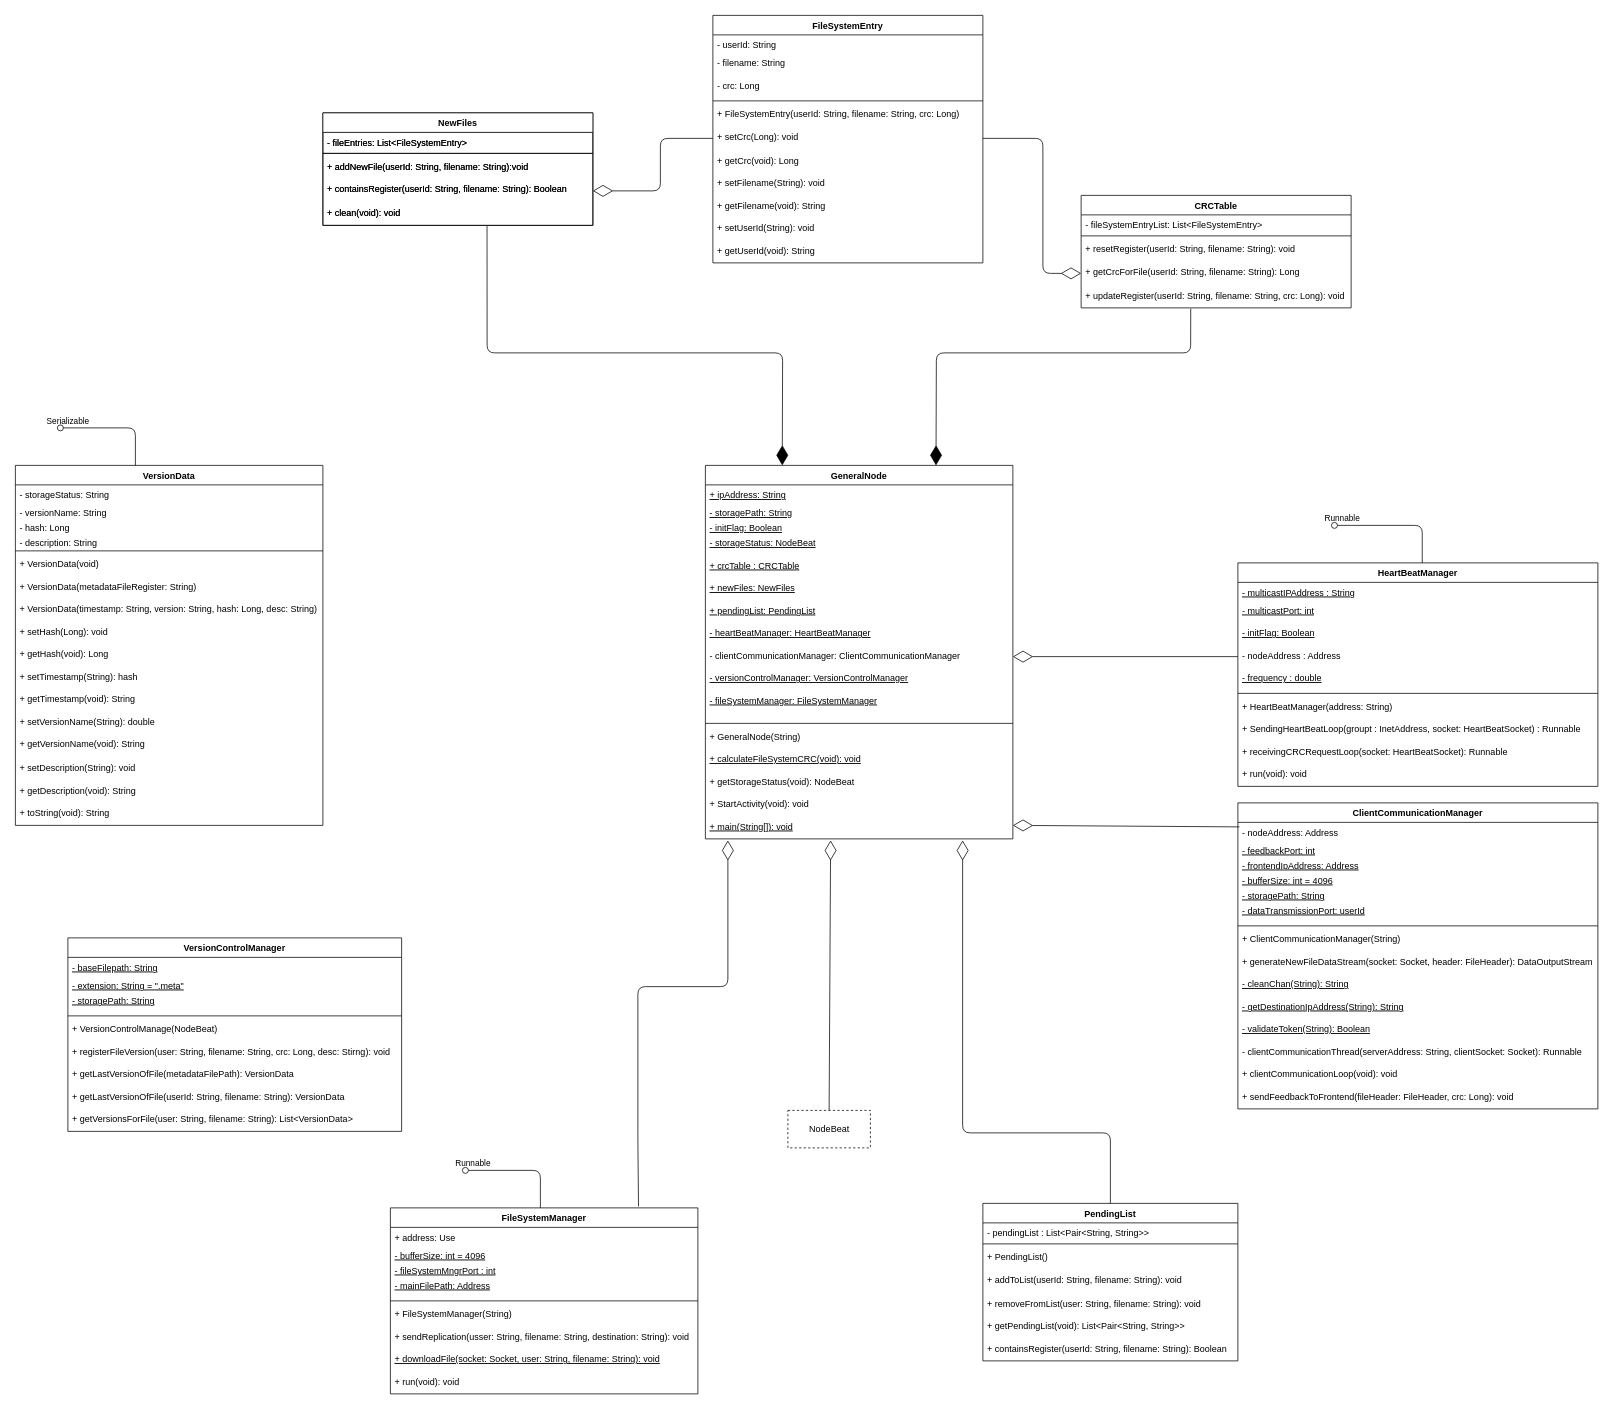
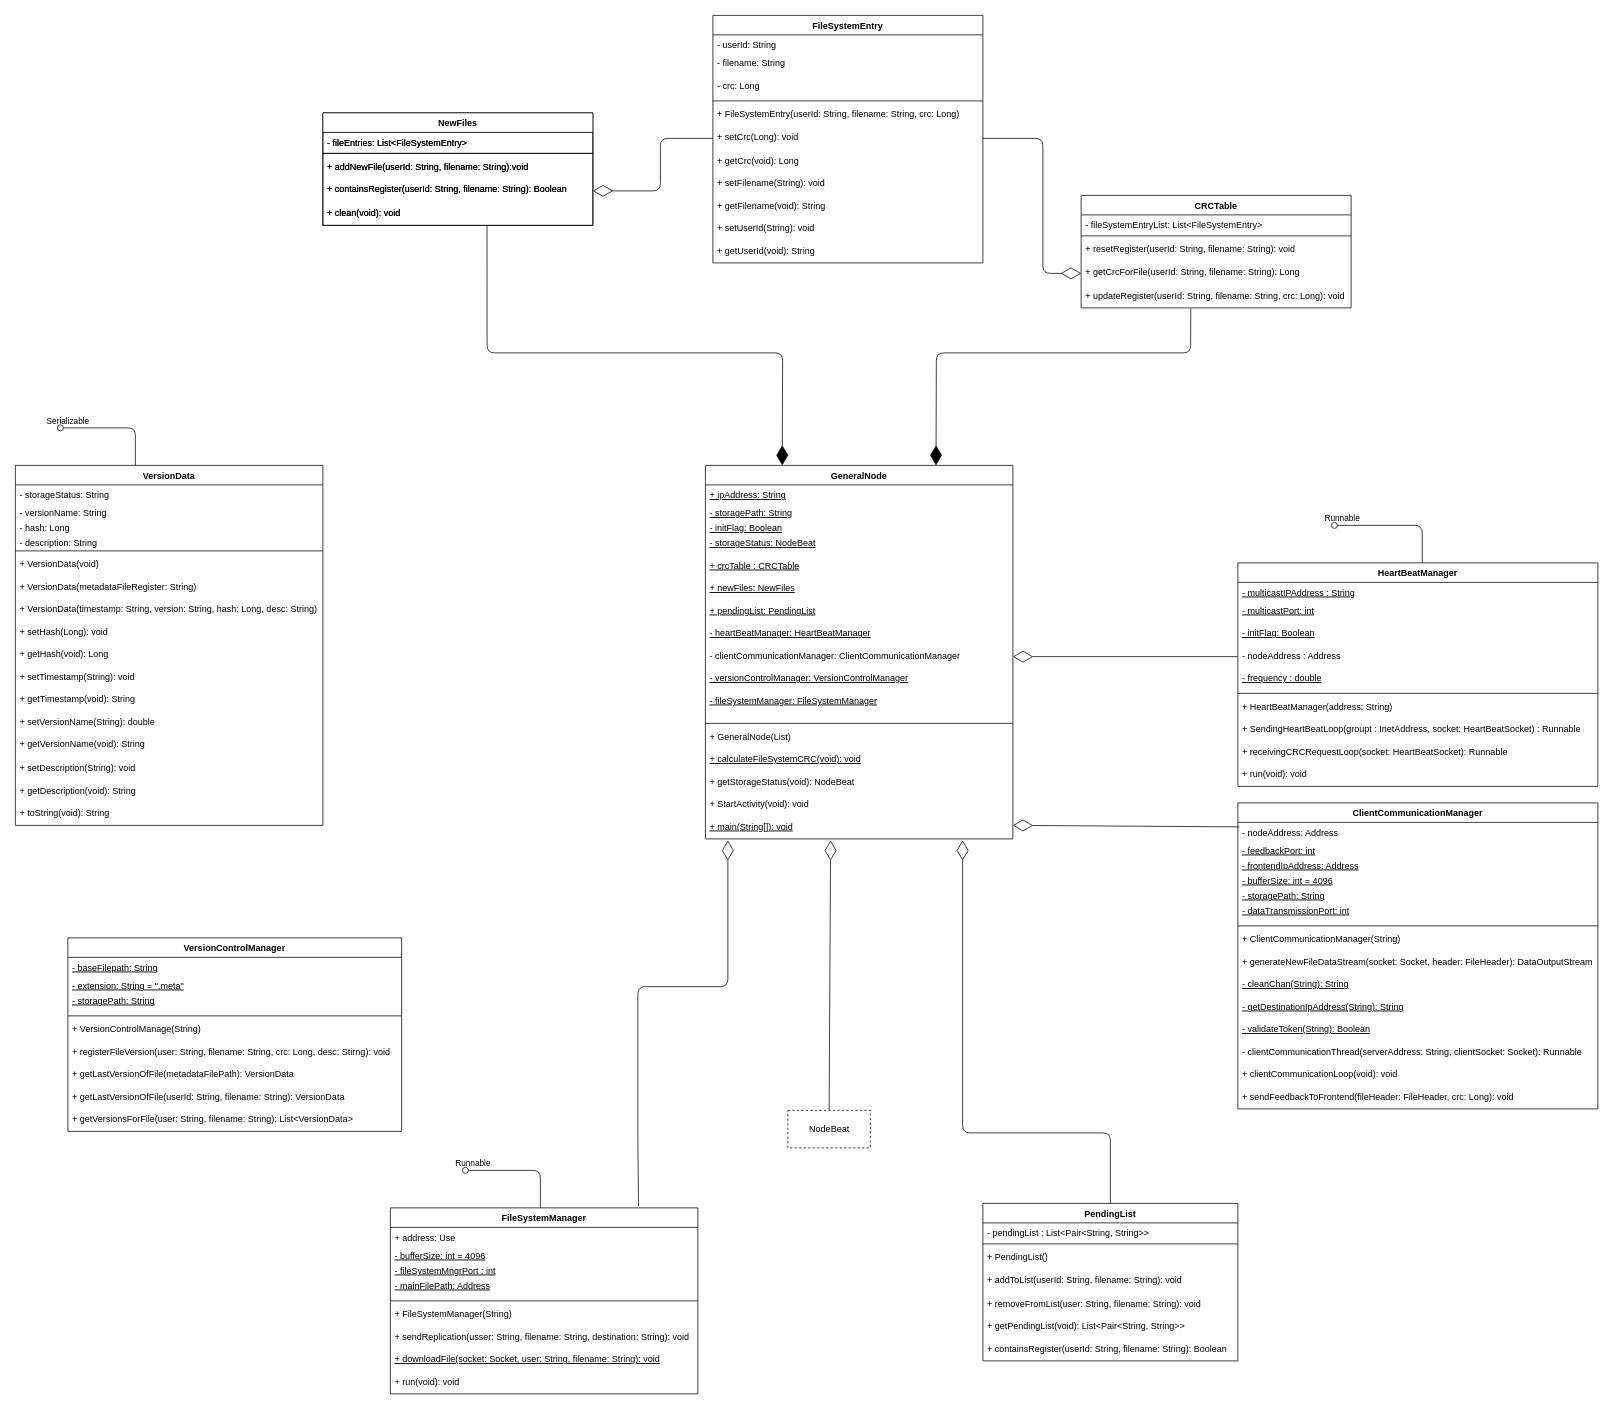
node "+ setTimestamp(String): hash": label "+ setTimestamp(String): hash" -> "+ setTimestamp(String): void"
node "+ GeneralNode(String)": label "+ GeneralNode(String)" -> "+ GeneralNode(List)"
node "- dataTransmissionPort: userId": label "- dataTransmissionPort: userId" -> "- dataTransmissionPort: int"
node "+ VersionControlManage(NodeBeat)": label "+ VersionControlManage(NodeBeat)" -> "+ VersionControlManage(String)"
